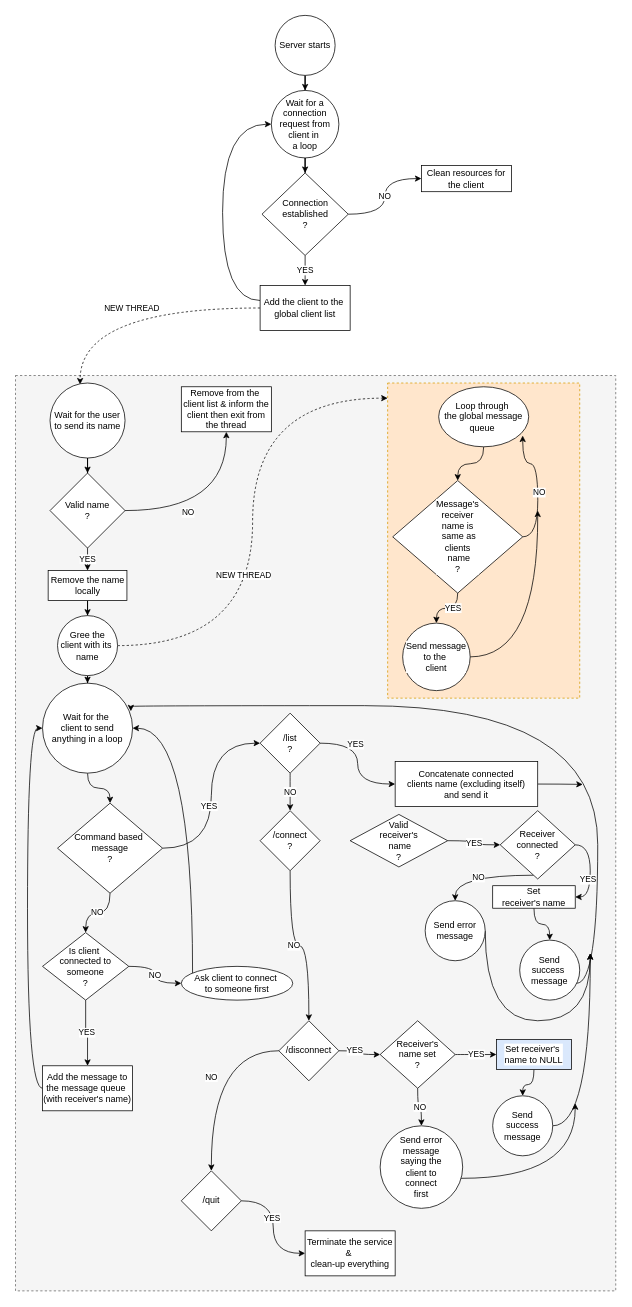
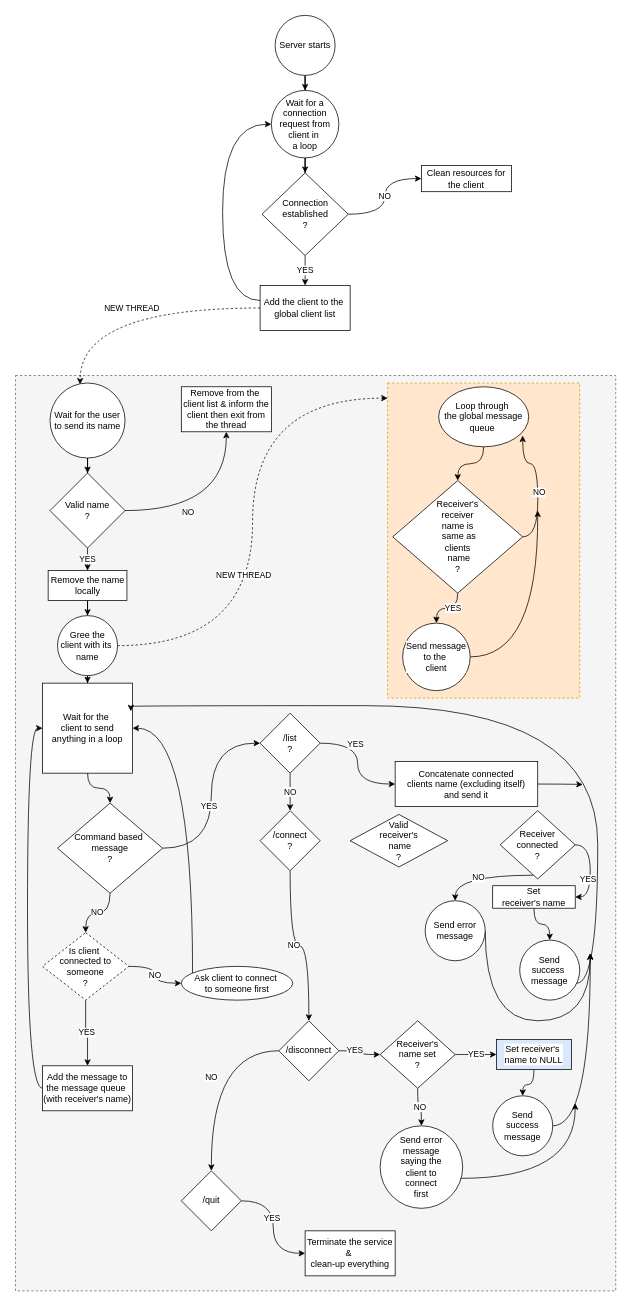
node "Message's receiver name is same as clients name ?": label "Message's receiver name is same as clients name ?" -> "Receiver's receiver name is same as clients name ?"
node "Wait for the client to send anything in a loop": shape ellipse -> rectangle
edge "Valid receiver's name ?" -> "Receiver connected ?": removed, label "YES"
node "Is client connected to someone ?": style solid -> dashed
